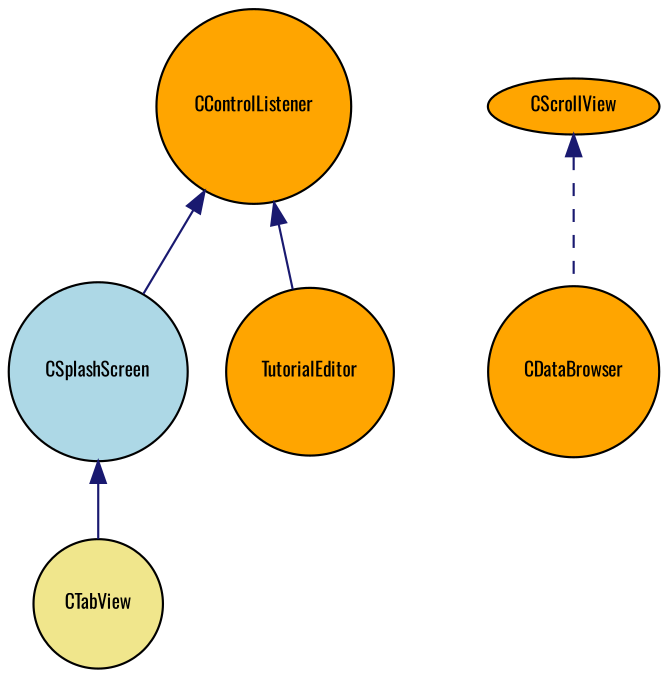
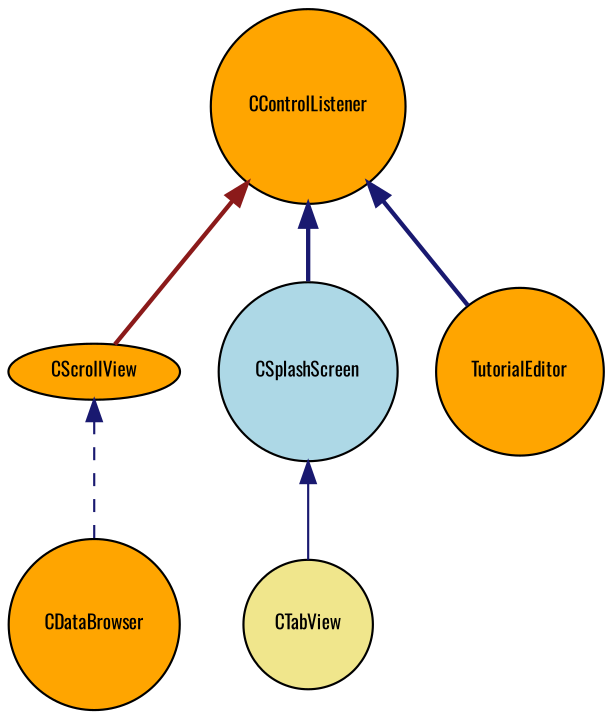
edge "CSplashScreen" -> "CControlListener": style solid -> bold
edge "TutorialEditor" -> "CControlListener": style solid -> bold
edge "CScrollView" -> "CControlListener": added
